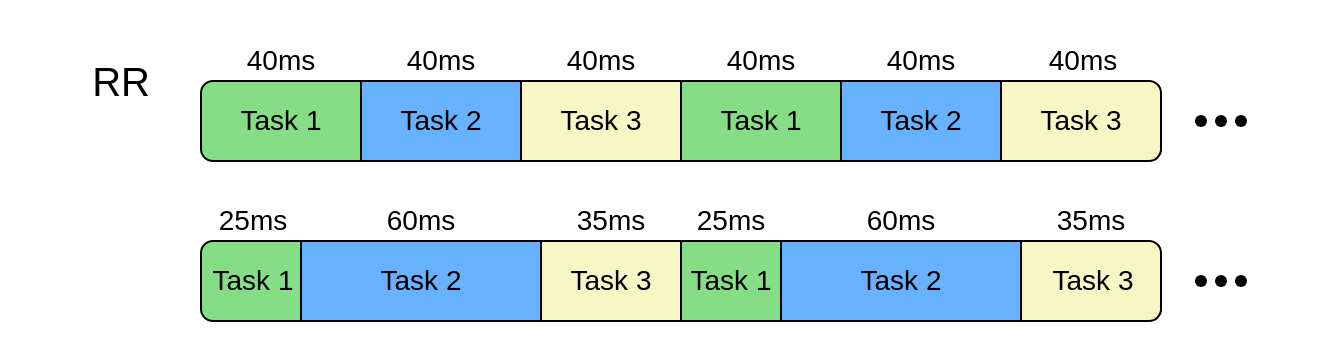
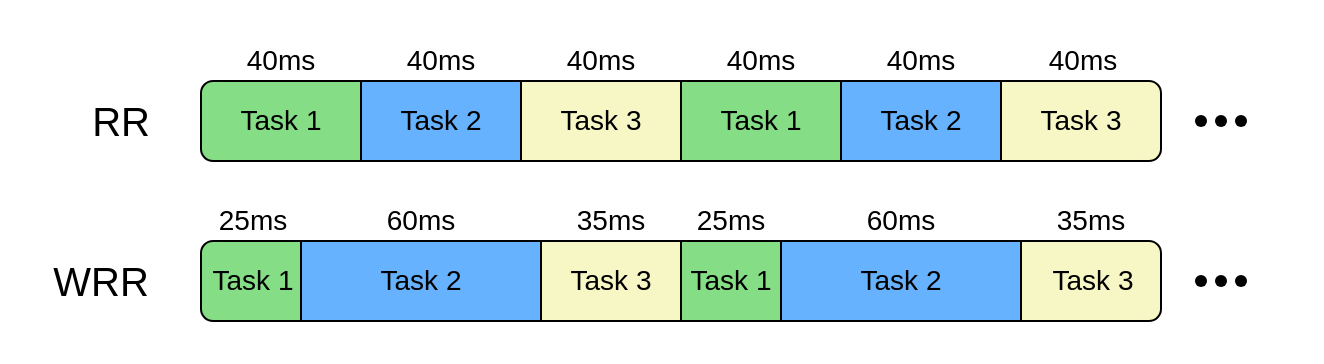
node "RR": moved (121, 81) -> (121, 121)
node "WRR": added
